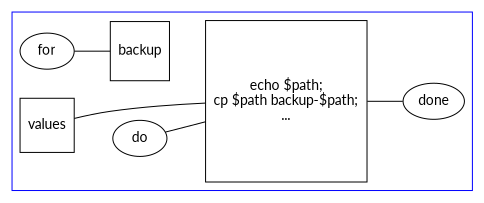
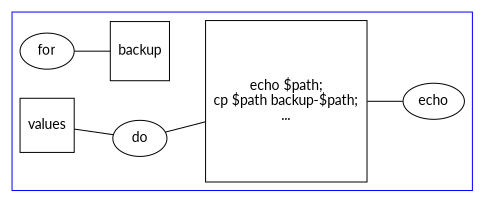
node "done": label "done" -> "echo"
edge "echo $path; cp $path backup-$path; ..." -- "values": now "do" -- "values"
